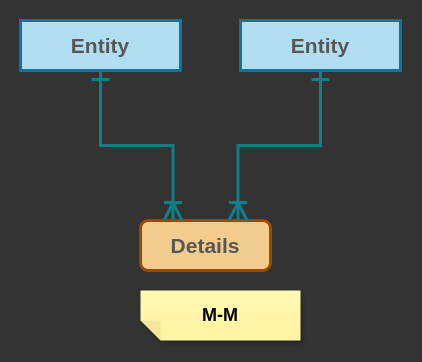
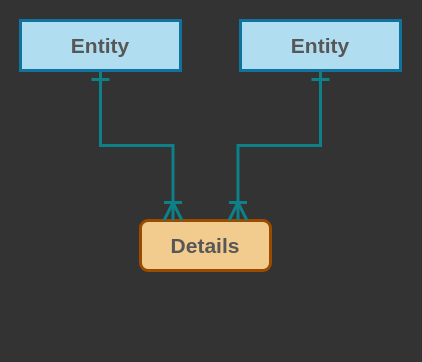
node "M-M": removed
